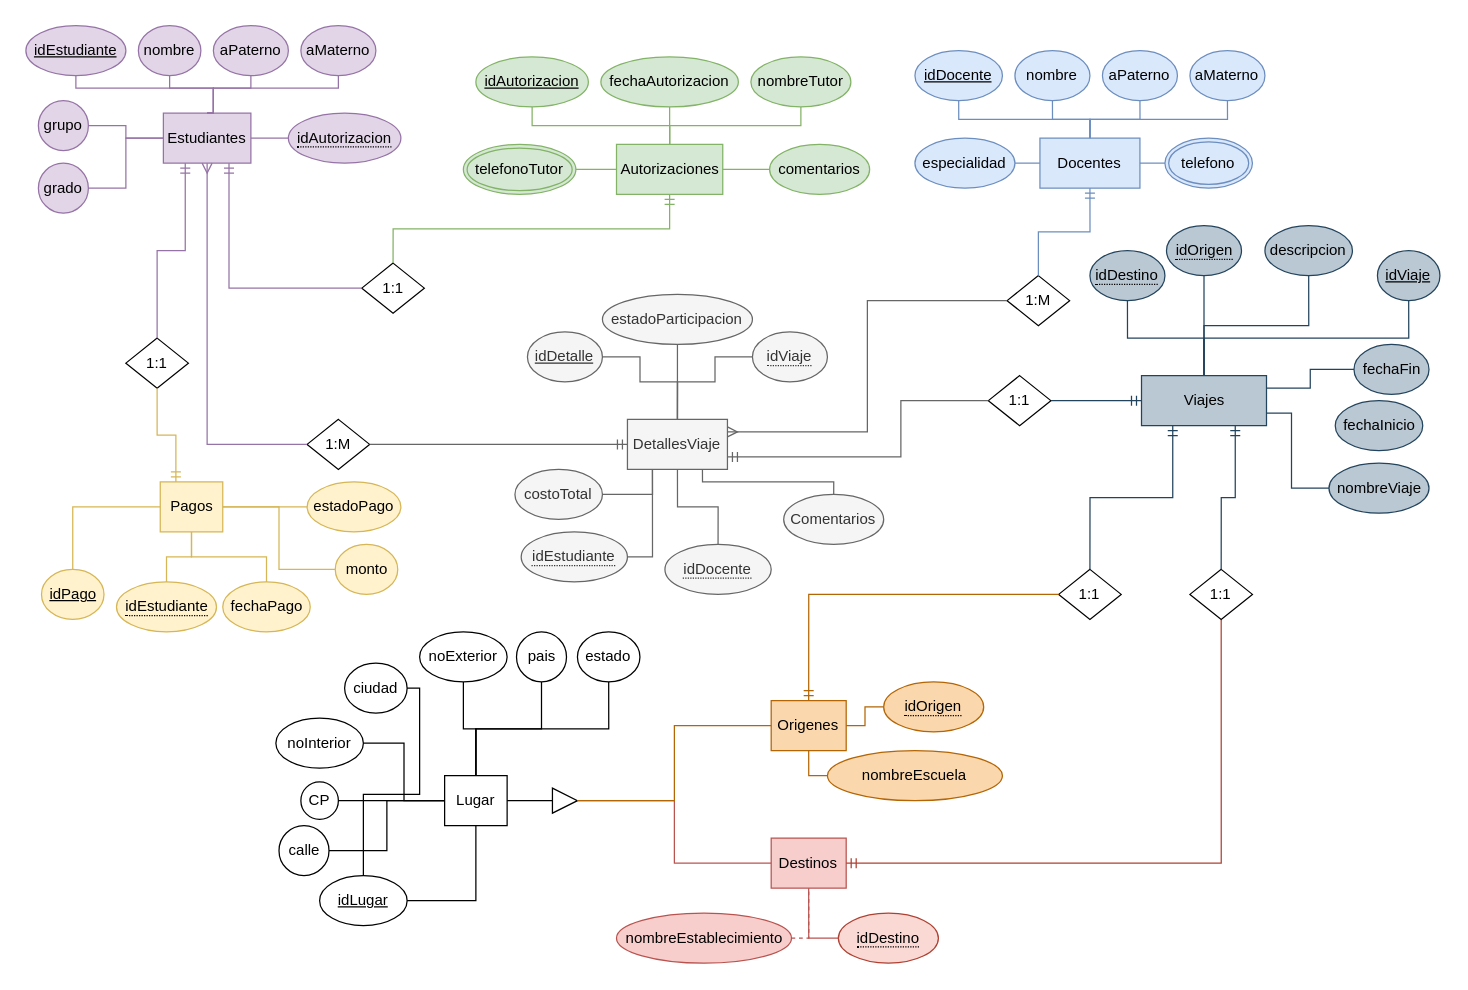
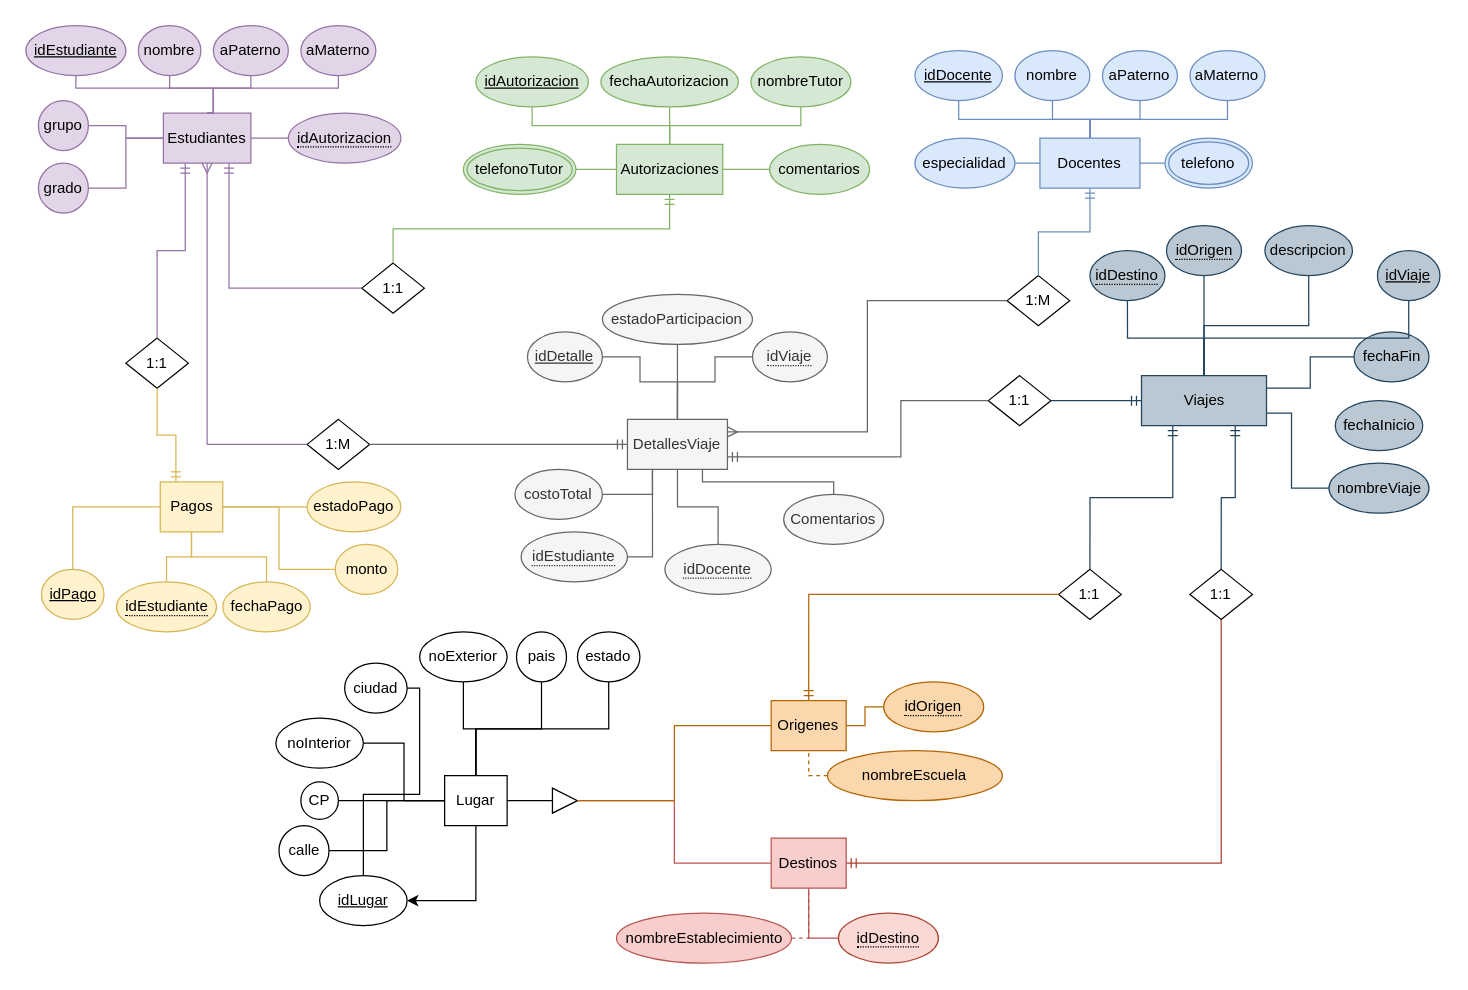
node "fechaFin": moved (1391, 369) -> (1391, 357)
edge "Origenes" -- "nombreEscuela": style solid -> dashed
edge "Lugar" -- "idLugar": arrowhead none -> classic
